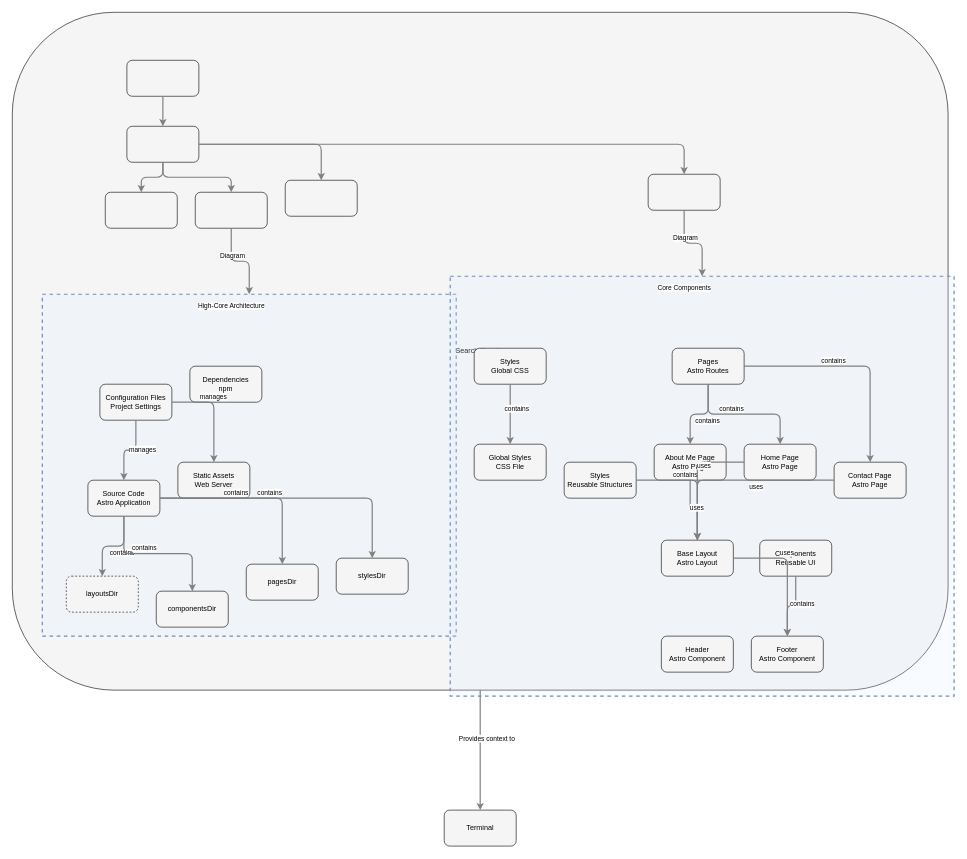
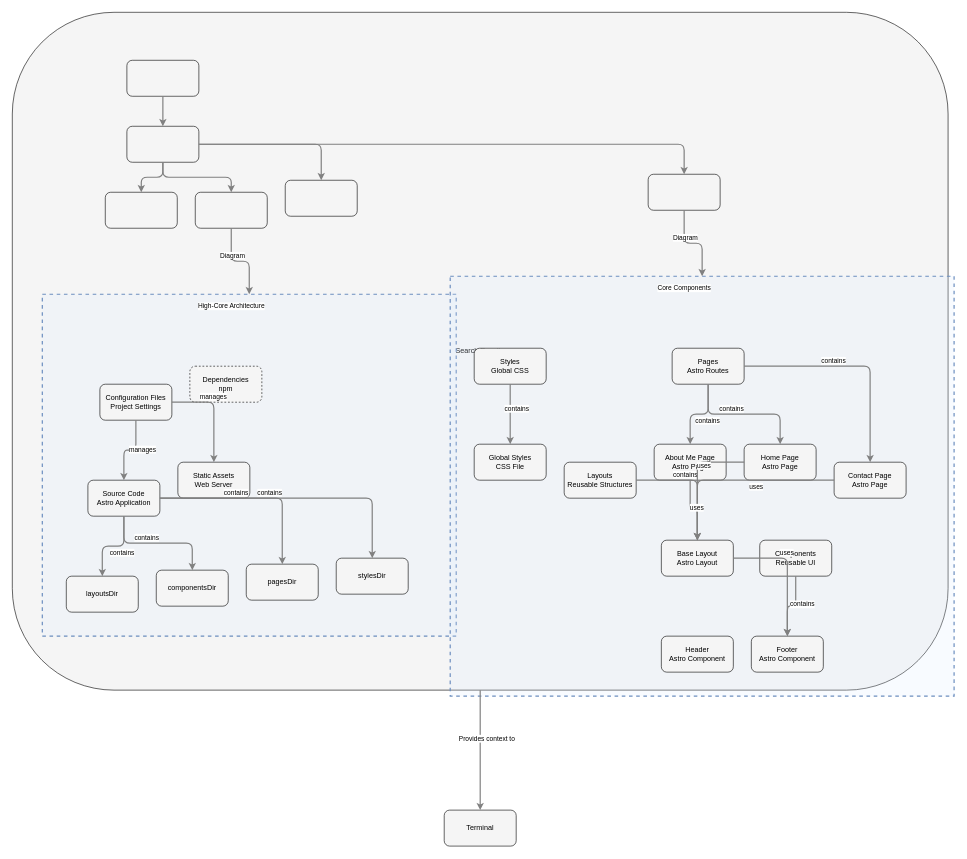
node "Dependencies npm": style solid -> dashed
node "Styles Reusable Structures": label "Styles Reusable Structures" -> "Layouts Reusable Structures"
node "layoutsDir": style dashed -> solid
node "componentsDir": moved (192, 609) -> (192, 588)
